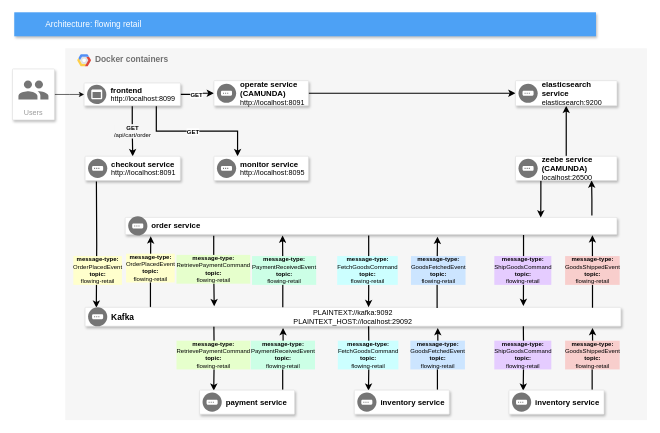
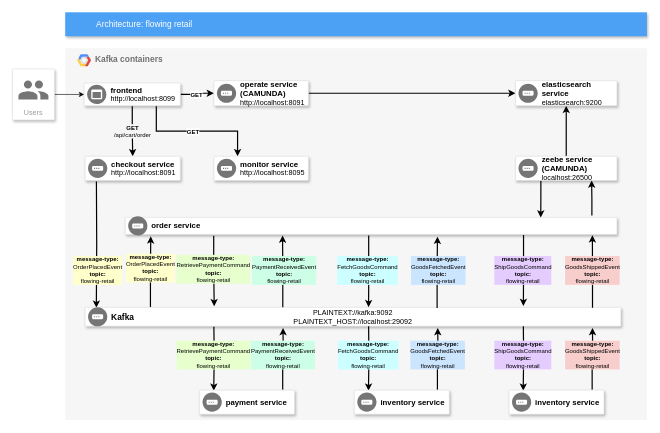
node "Architecture: flowing retail": moved (305, 24) -> (356, 24)
node "Docker containers": label "Docker containers" -> "Kafka containers"
